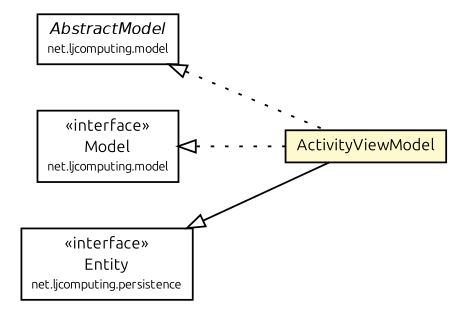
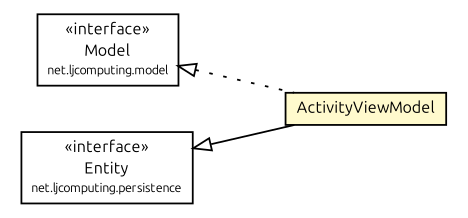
node "AbstractModel": removed
